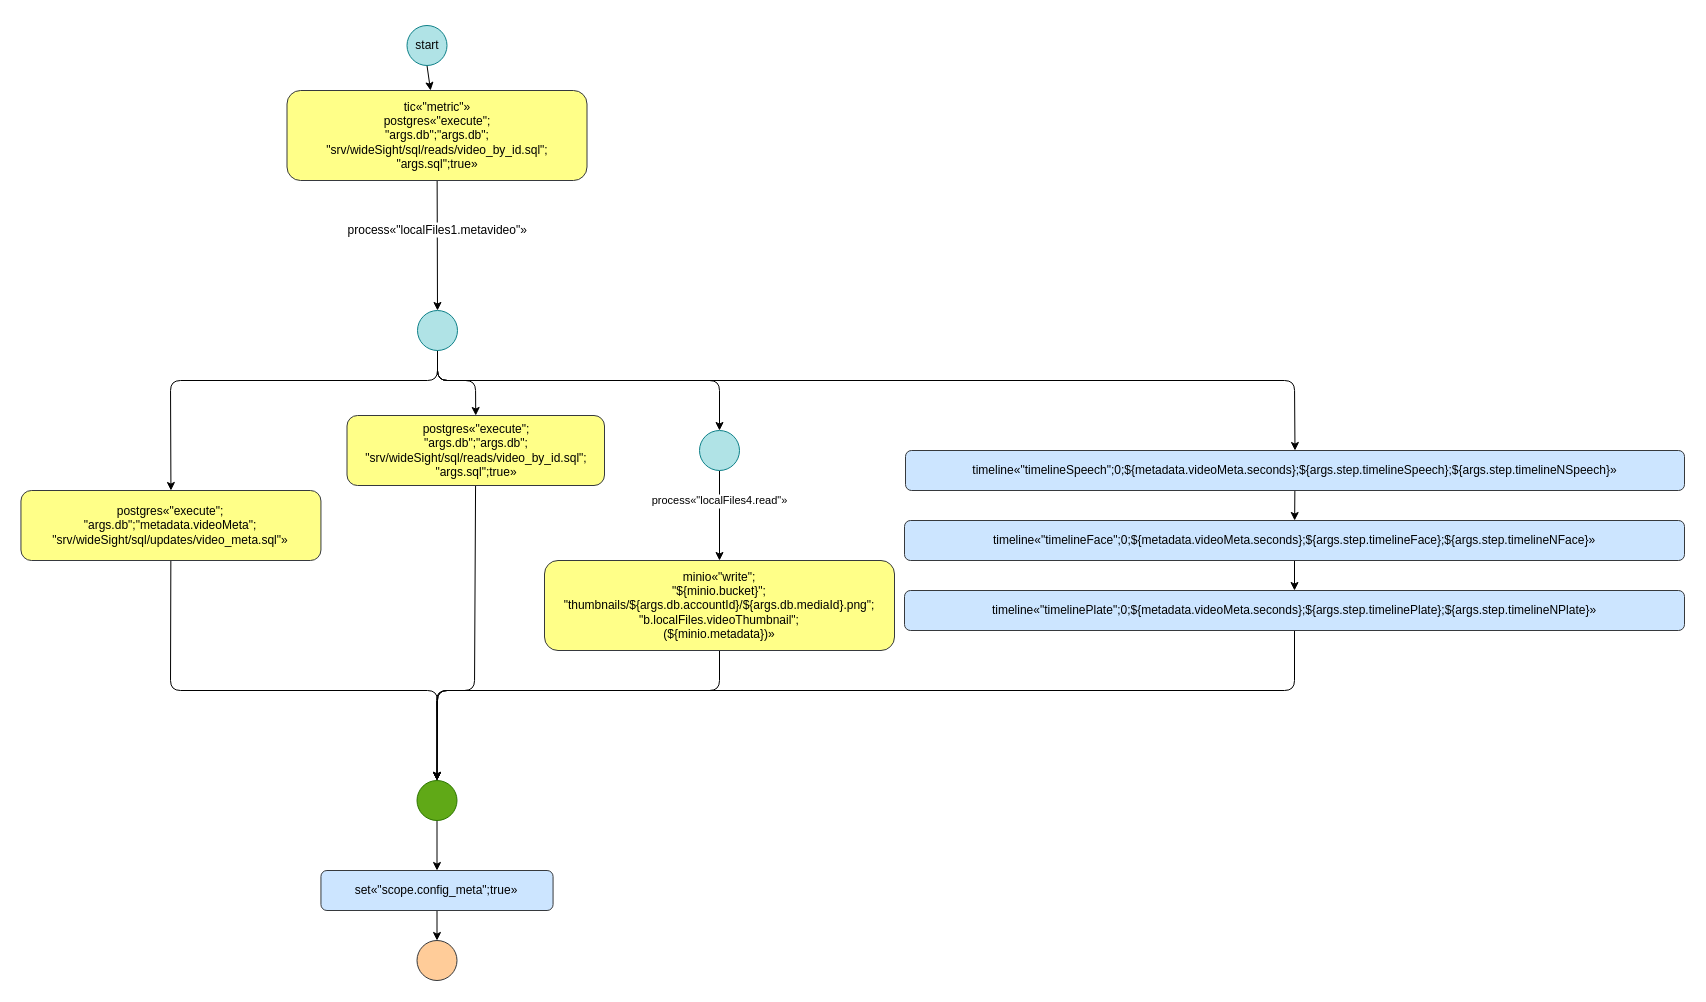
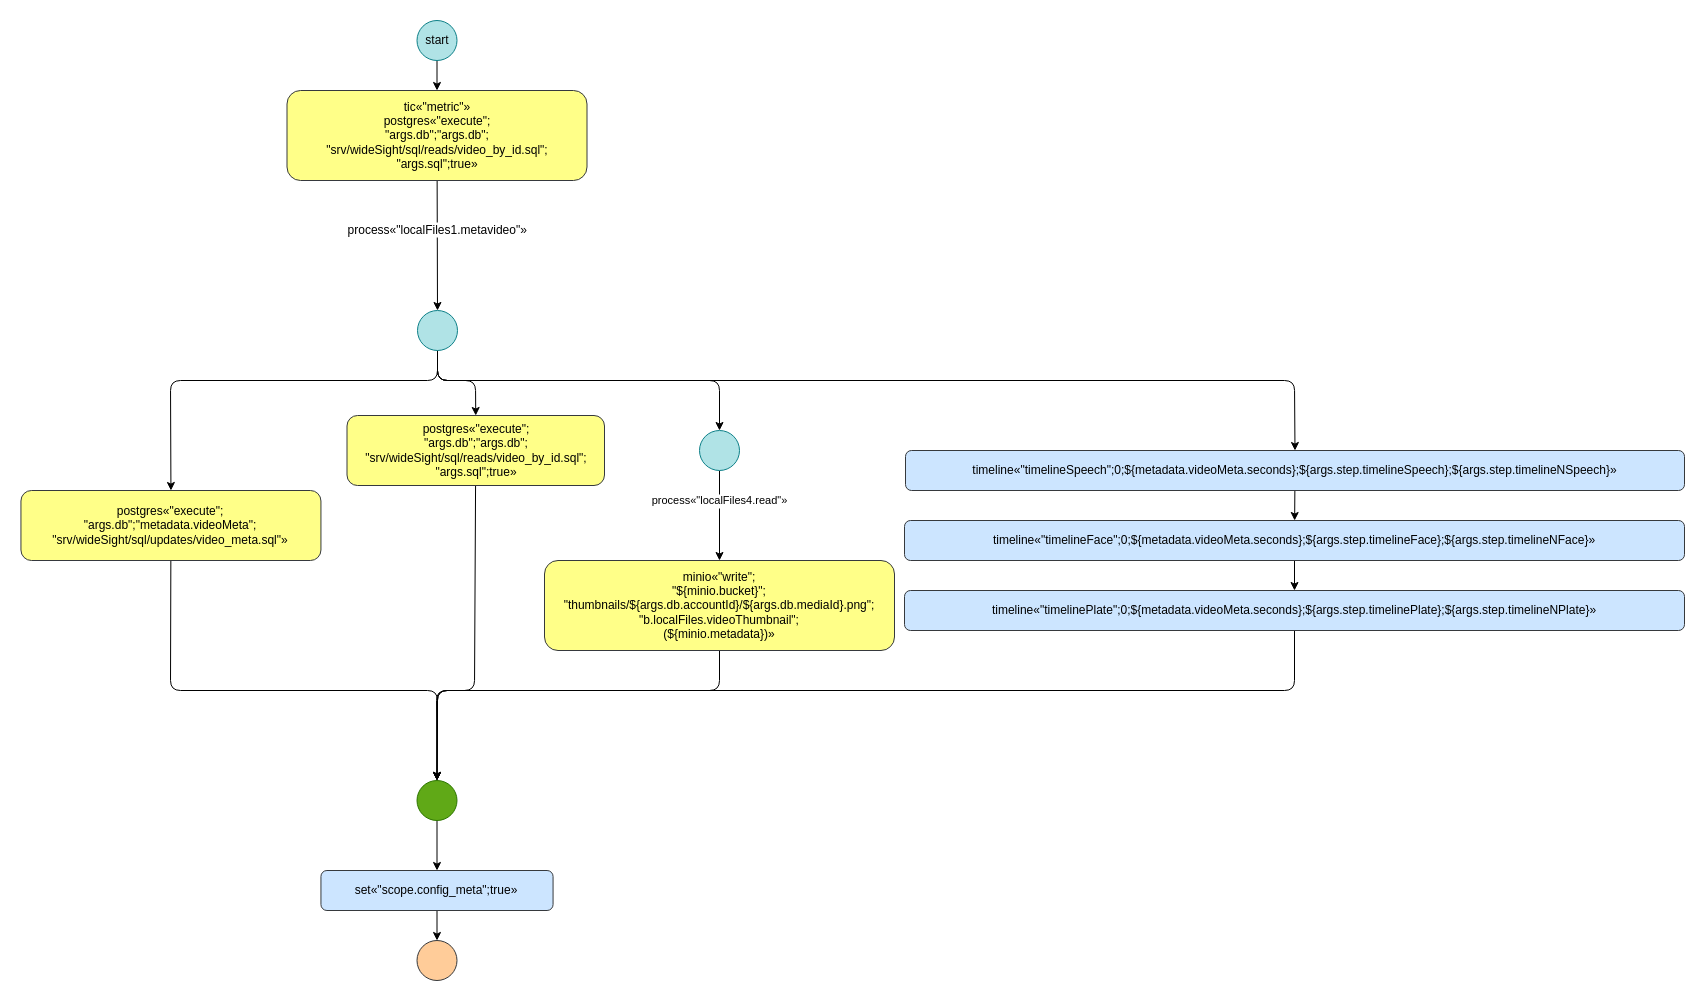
node "start": moved (427, 46) -> (437, 41)
